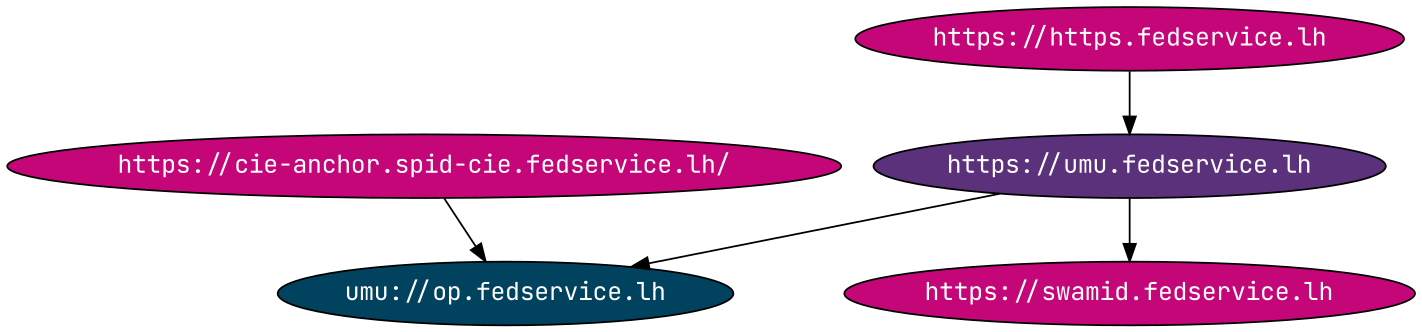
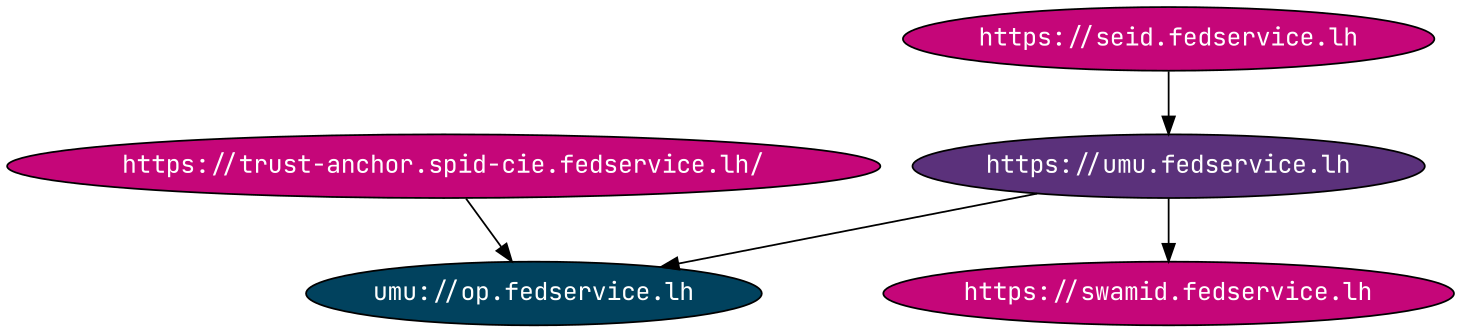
node "https://https.fedservice.lh": label "https://https.fedservice.lh" -> "https://seid.fedservice.lh"
node "https://cie-anchor.spid-cie.fedservice.lh/": label "https://cie-anchor.spid-cie.fedservice.lh/" -> "https://trust-anchor.spid-cie.fedservice.lh/"
